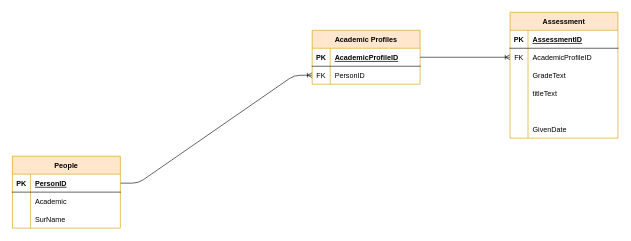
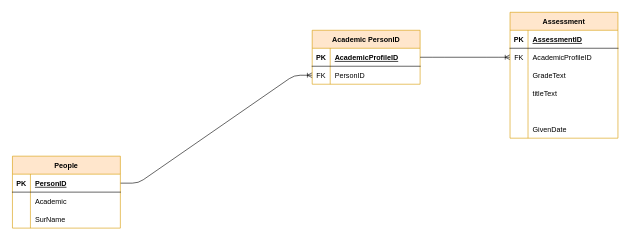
node "Academic Profiles": label "Academic Profiles" -> "Academic PersonID"
